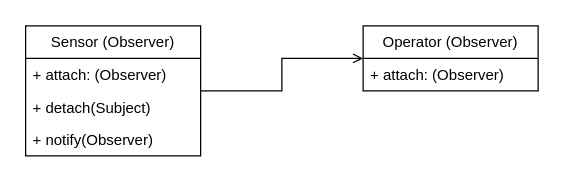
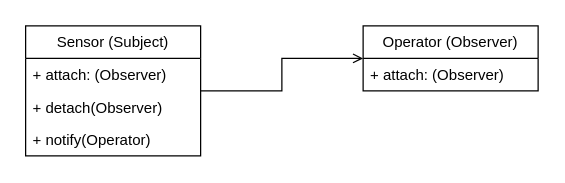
node "Sensor (Observer)": label "Sensor (Observer)" -> "Sensor (Subject)"
node "+ detach(Subject)": label "+ detach(Subject)" -> "+ detach(Observer)"
node "+ notify(Observer)": label "+ notify(Observer)" -> "+ notify(Operator)"
